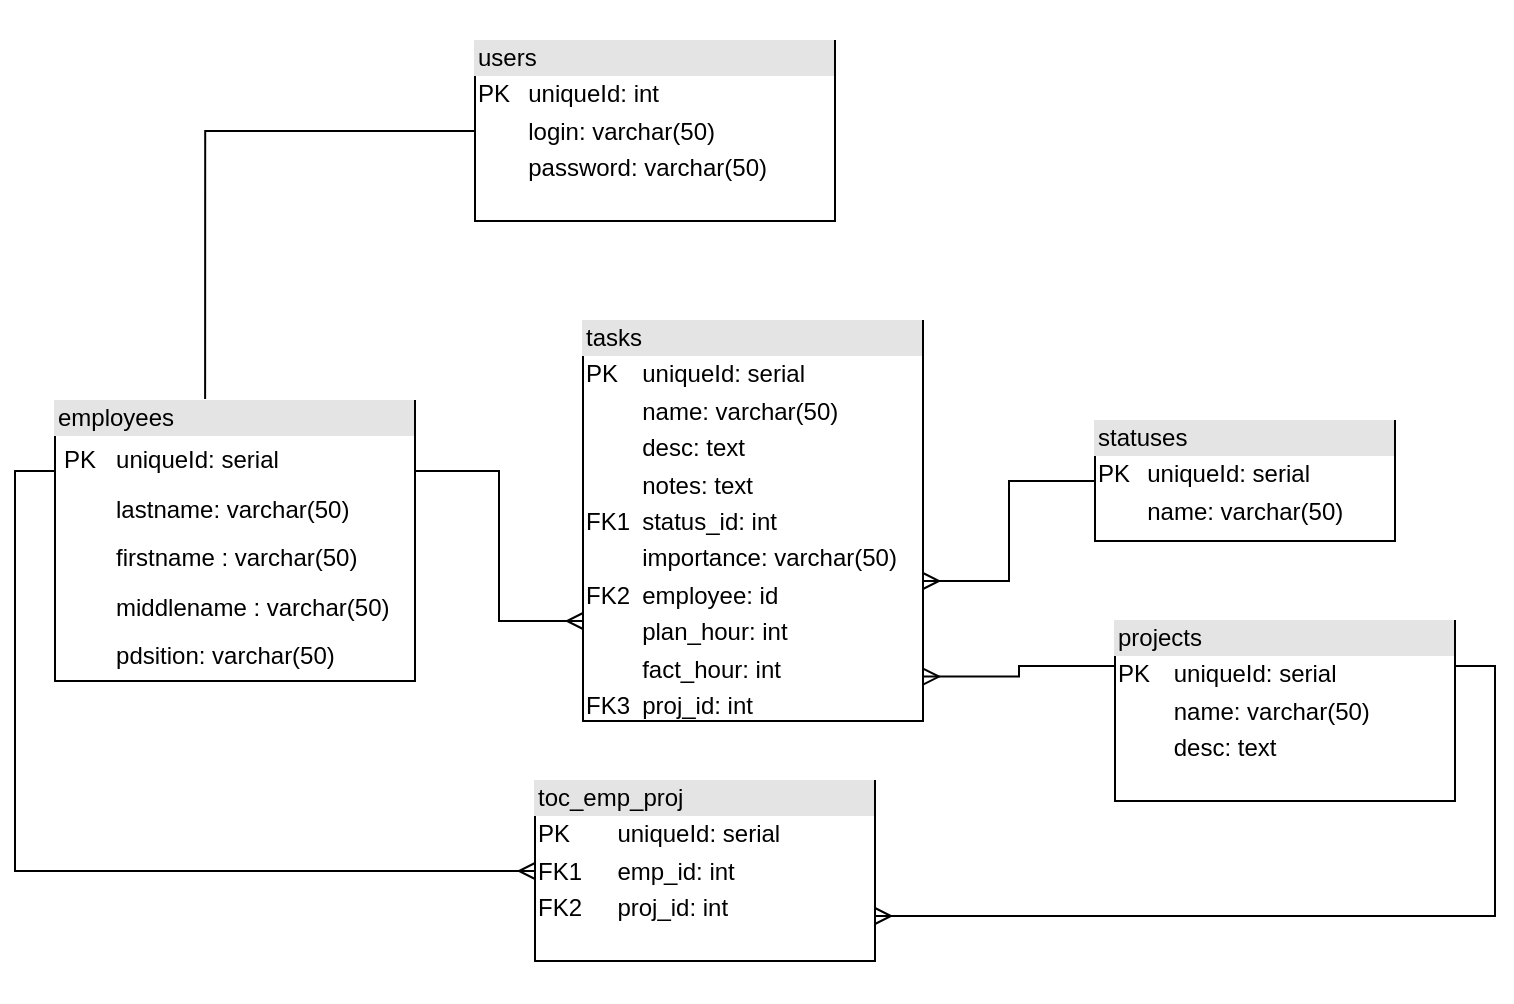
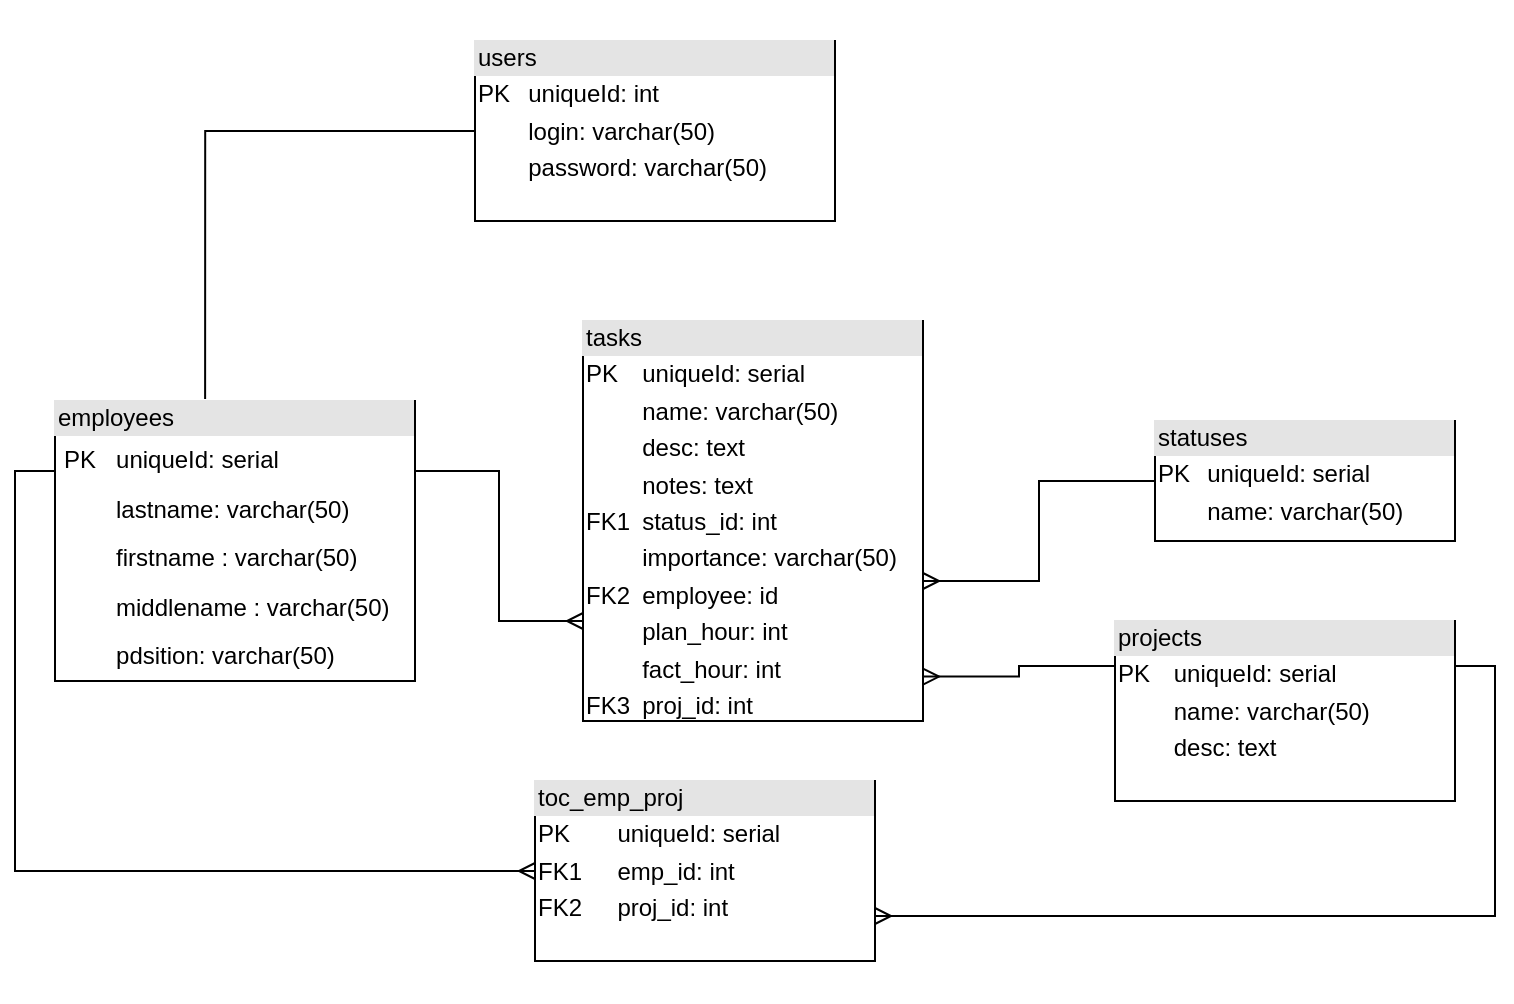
node "statuses PK uniqueId: serial name: varchar(50)": moved (1245, 481) -> (1305, 481)
